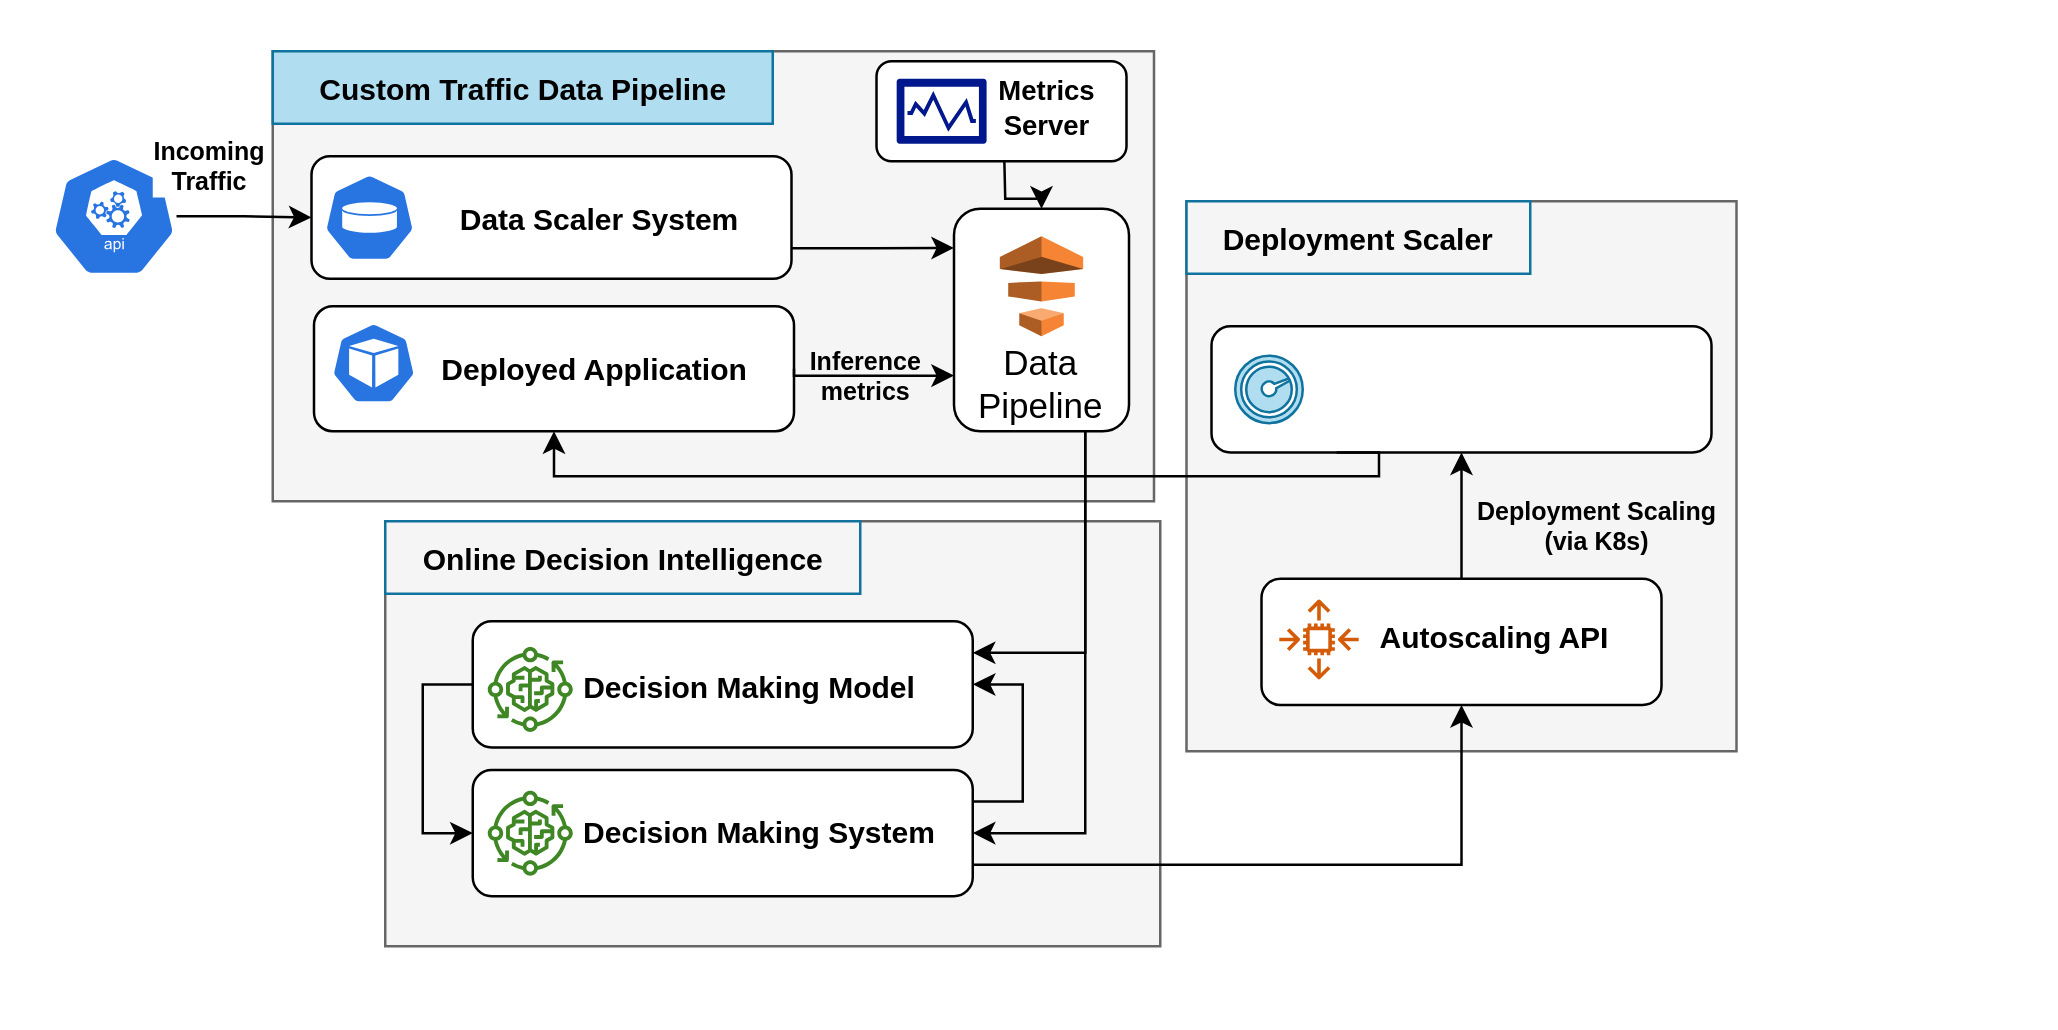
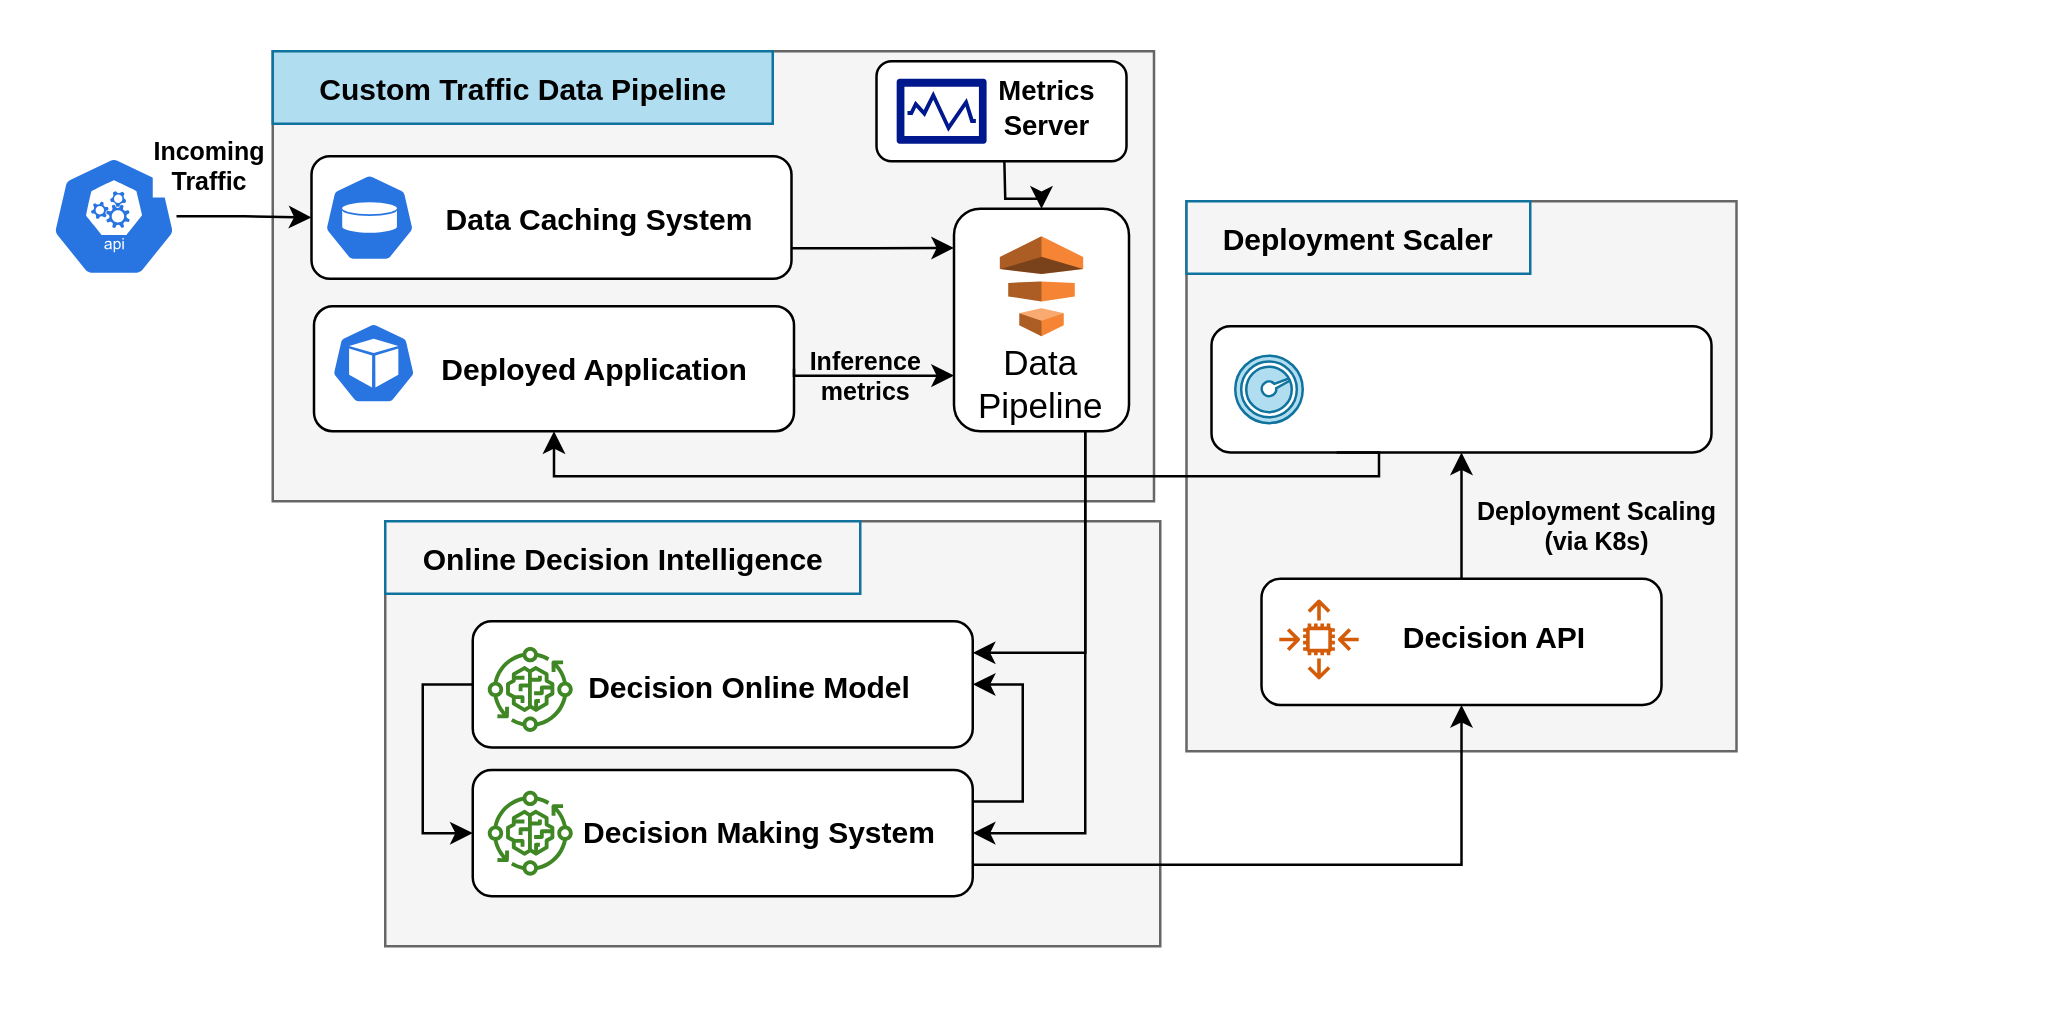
node "Data Scaler System": label "Data Scaler System" -> "Data Caching System"
node "Autoscaling API": label "Autoscaling API" -> "Decision API"
node "Decision Making Model": label "Decision Making Model" -> "Decision Online Model"
